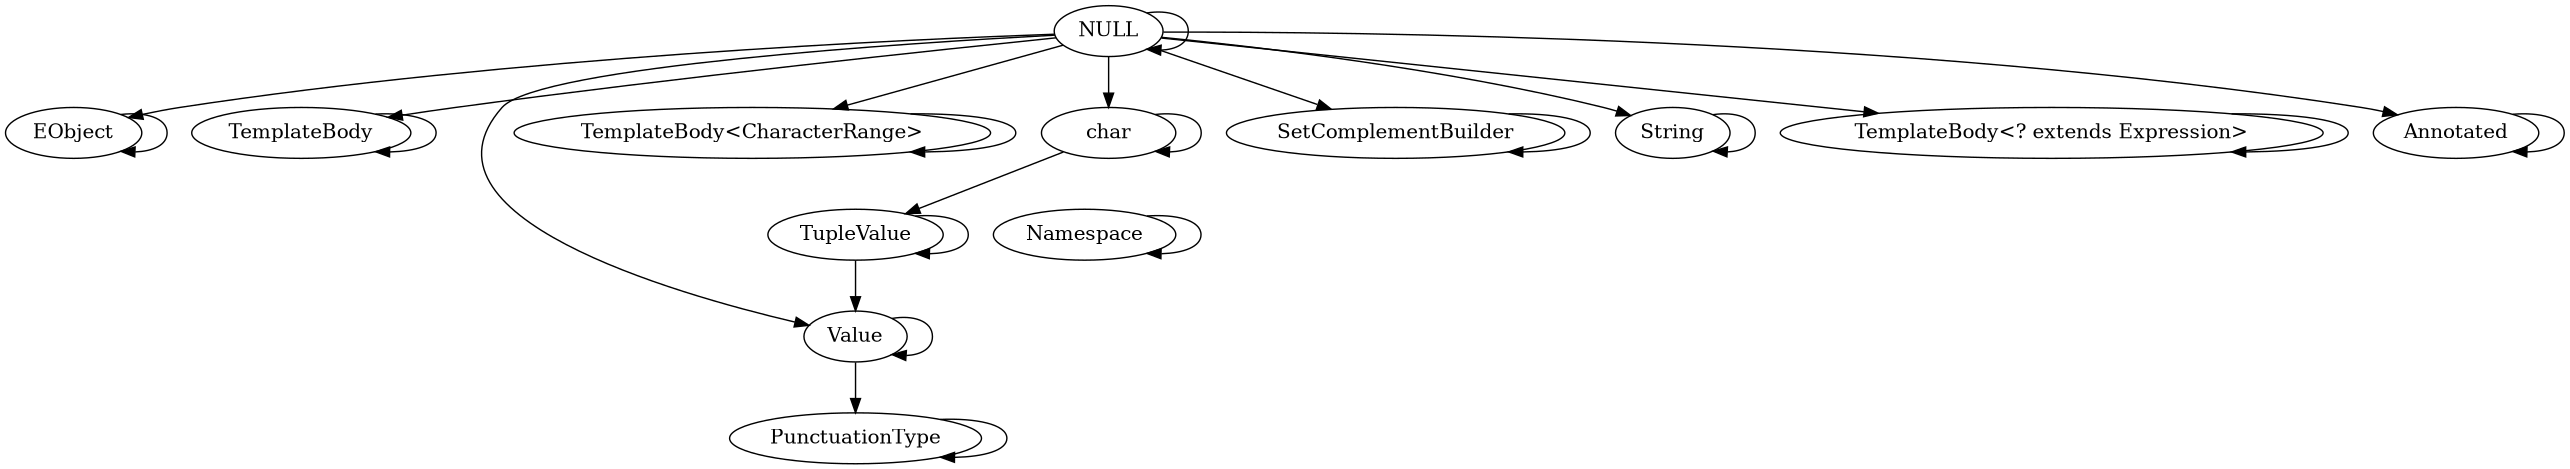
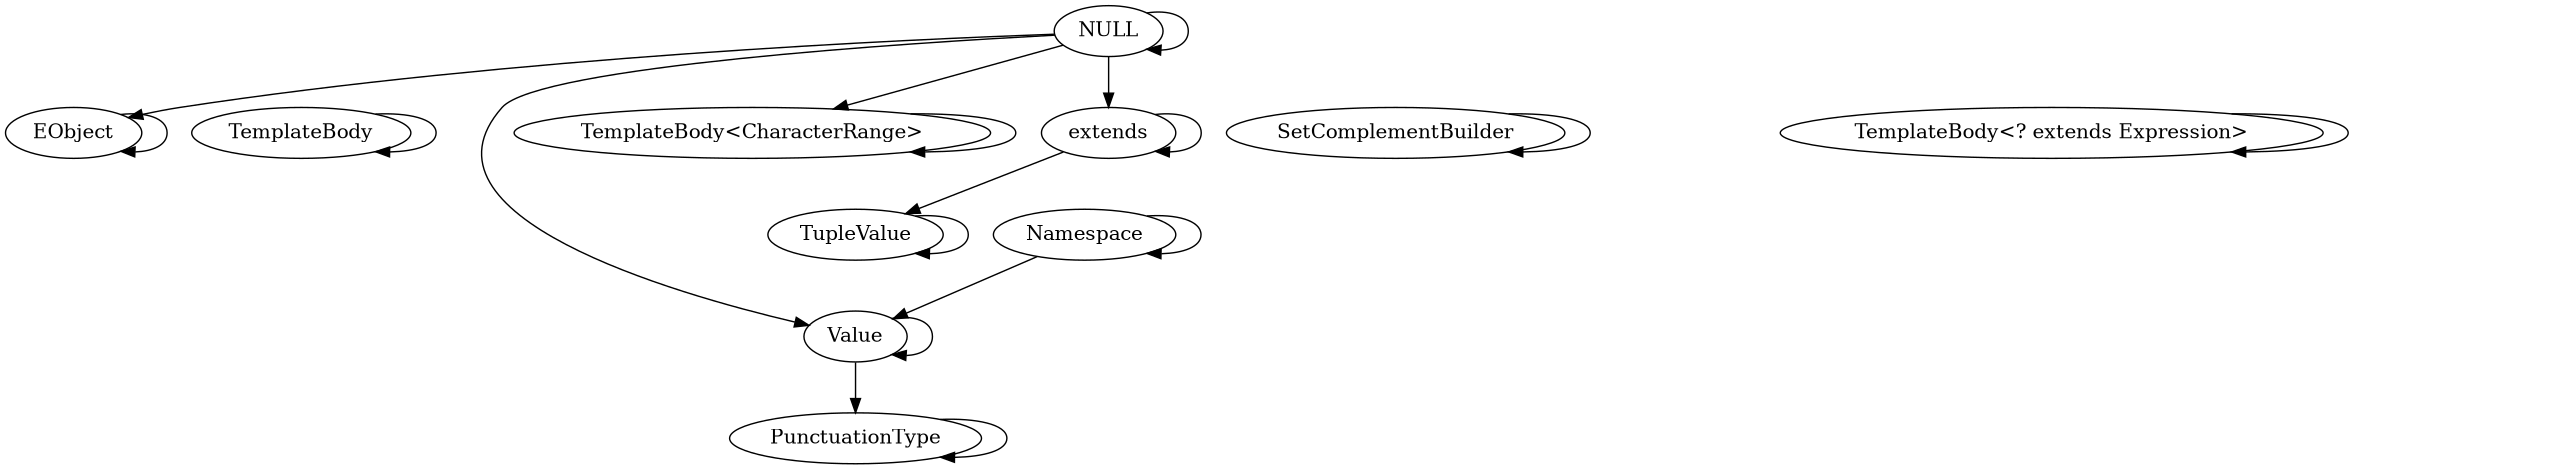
edge "NULL" -> "TemplateBody": removed
edge "NULL" -> "TemplateBody<? extends Expression>": removed
edge "NULL" -> "SetComplementBuilder": removed
node "char": label "char" -> "extends"
node "String": removed
node "Annotated": removed
edge "TupleValue" -> "Value": now "Namespace" -> "Value"
